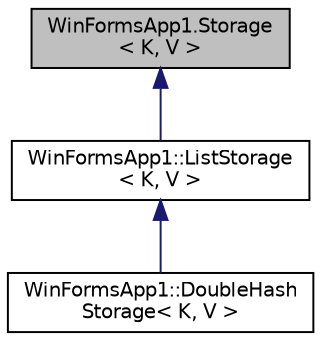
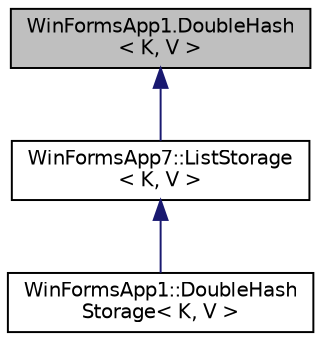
node "WinFormsApp1.Storage < K, V >": label "WinFormsApp1.Storage < K, V >" -> "WinFormsApp1.DoubleHash < K, V >"
node "WinFormsApp1::ListStorage < K, V >": label "WinFormsApp1::ListStorage < K, V >" -> "WinFormsApp7::ListStorage < K, V >"
